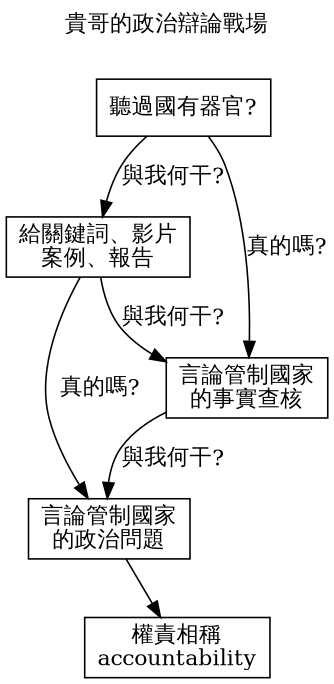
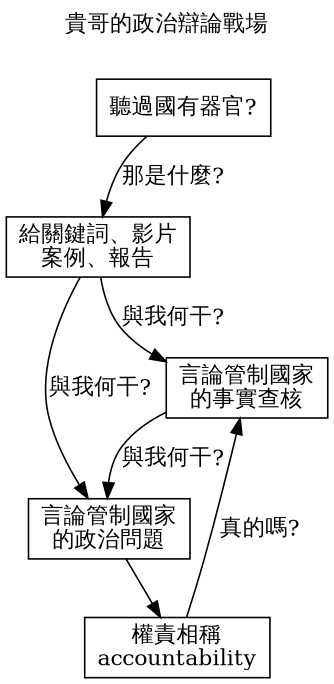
edge "聽過國有器官?" -> "給關鍵詞、影片 案例、報告": label "與我何干?" -> "那是什麼?"
edge "聽過國有器官?" -> "言論管制國家 的事實查核": now "權責相稱 accountability" -> "言論管制國家 的事實查核"
edge "給關鍵詞、影片 案例、報告" -> "言論管制國家 的政治問題": label "真的嗎?" -> "與我何干?"
